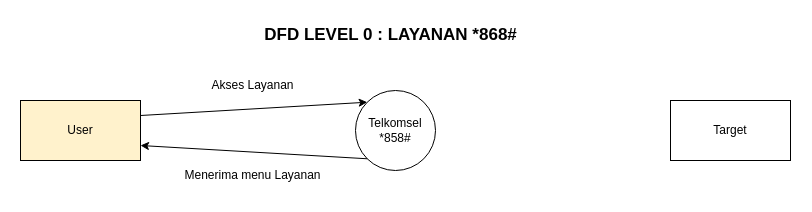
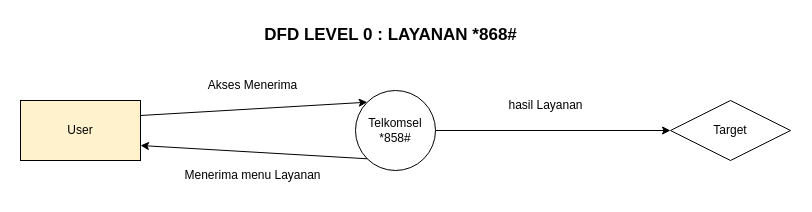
node "Akses Layanan": label "Akses Layanan" -> "Akses Menerima"
node "hasil Layanan": added
edge "Telkomsel *858#" -> "Target": added
node "Target": shape rectangle -> diamond
